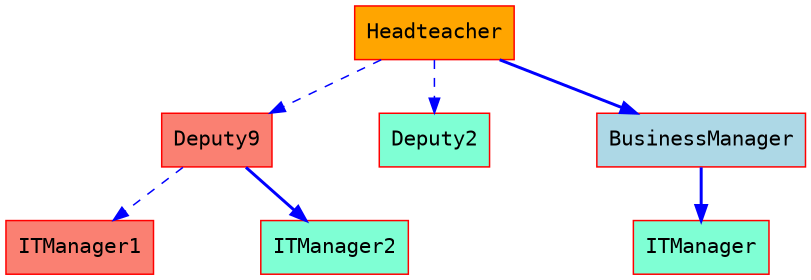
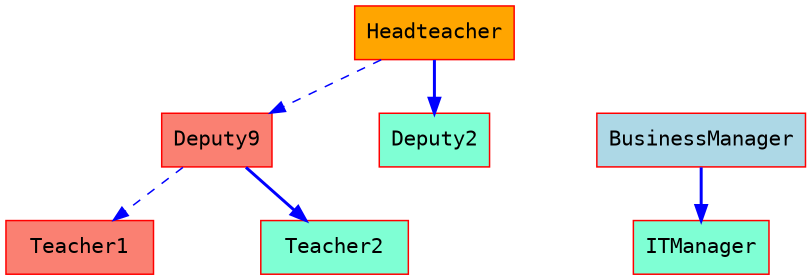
edge "Headteacher" -> "Deputy2": style dashed -> bold
edge "Headteacher" -> "BusinessManager": removed
node "ITManager1": label "ITManager1" -> "Teacher1"
node "ITManager2": label "ITManager2" -> "Teacher2"
